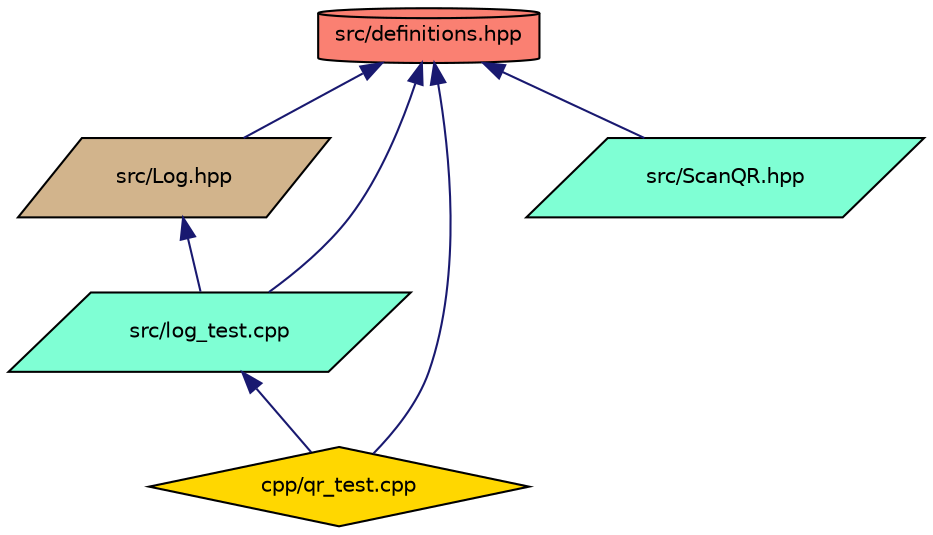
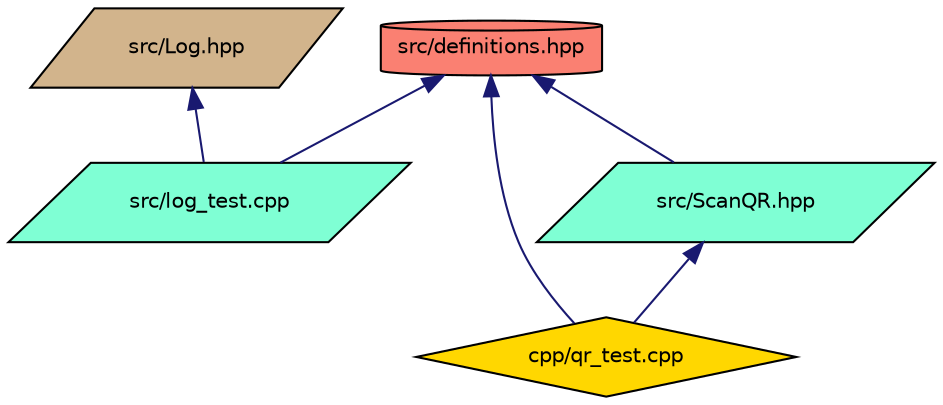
edge "src/Log.hpp" -> "src/definitions.hpp": removed
edge "cpp/qr_test.cpp" -> "src/log_test.cpp": now "cpp/qr_test.cpp" -> "src/ScanQR.hpp"
